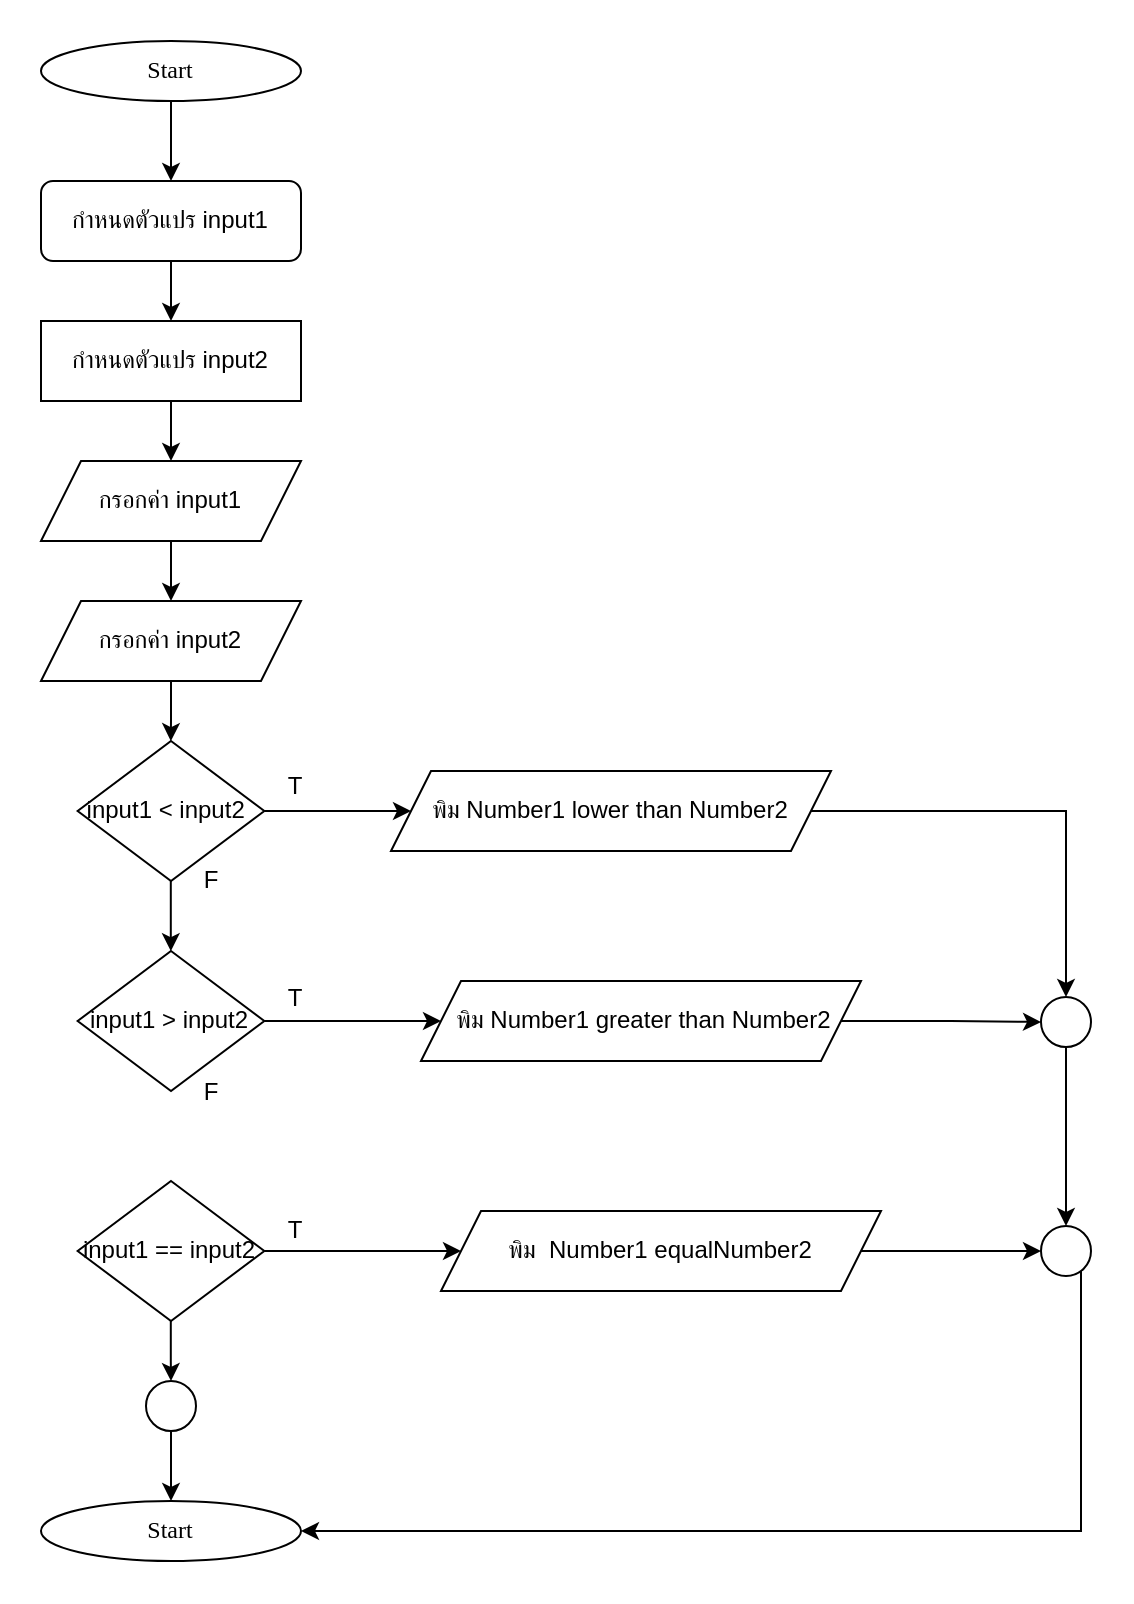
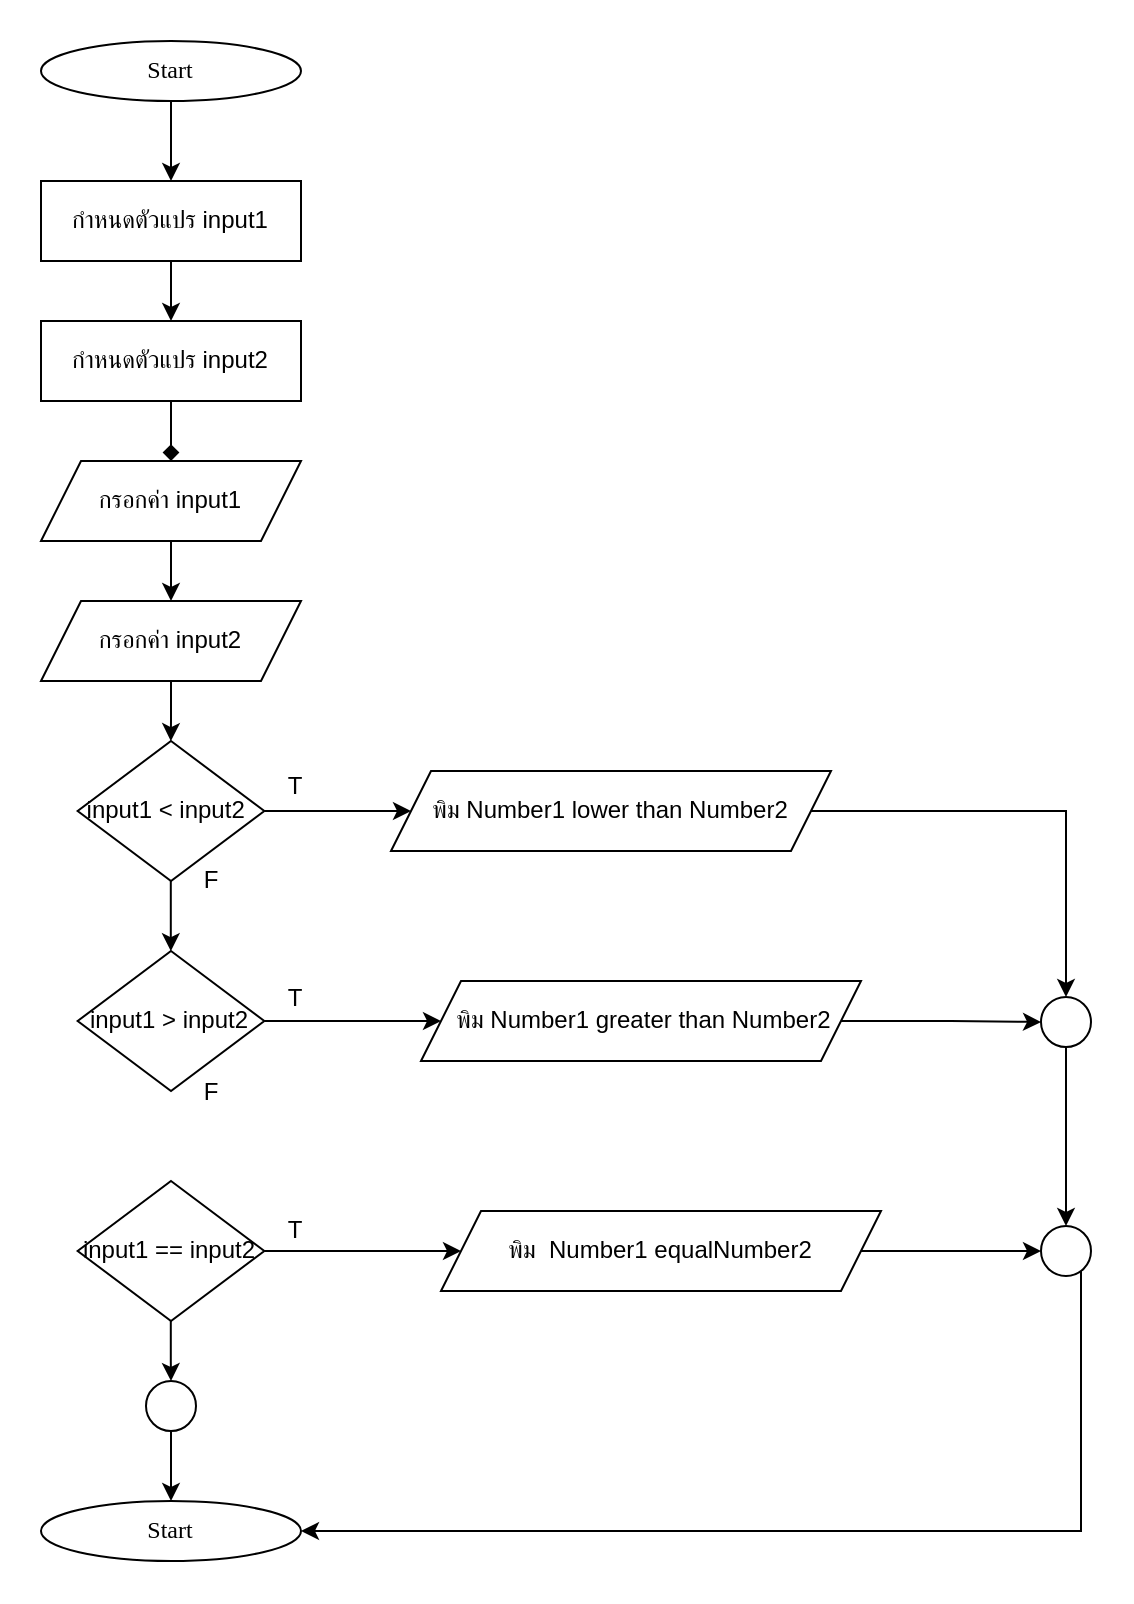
node "กำหนดตัวแปร input1": shape rounded rectangle -> rectangle
edge "กำหนดตัวแปร input2" -> "กรอกค่า input1": arrowhead classic -> diamond
